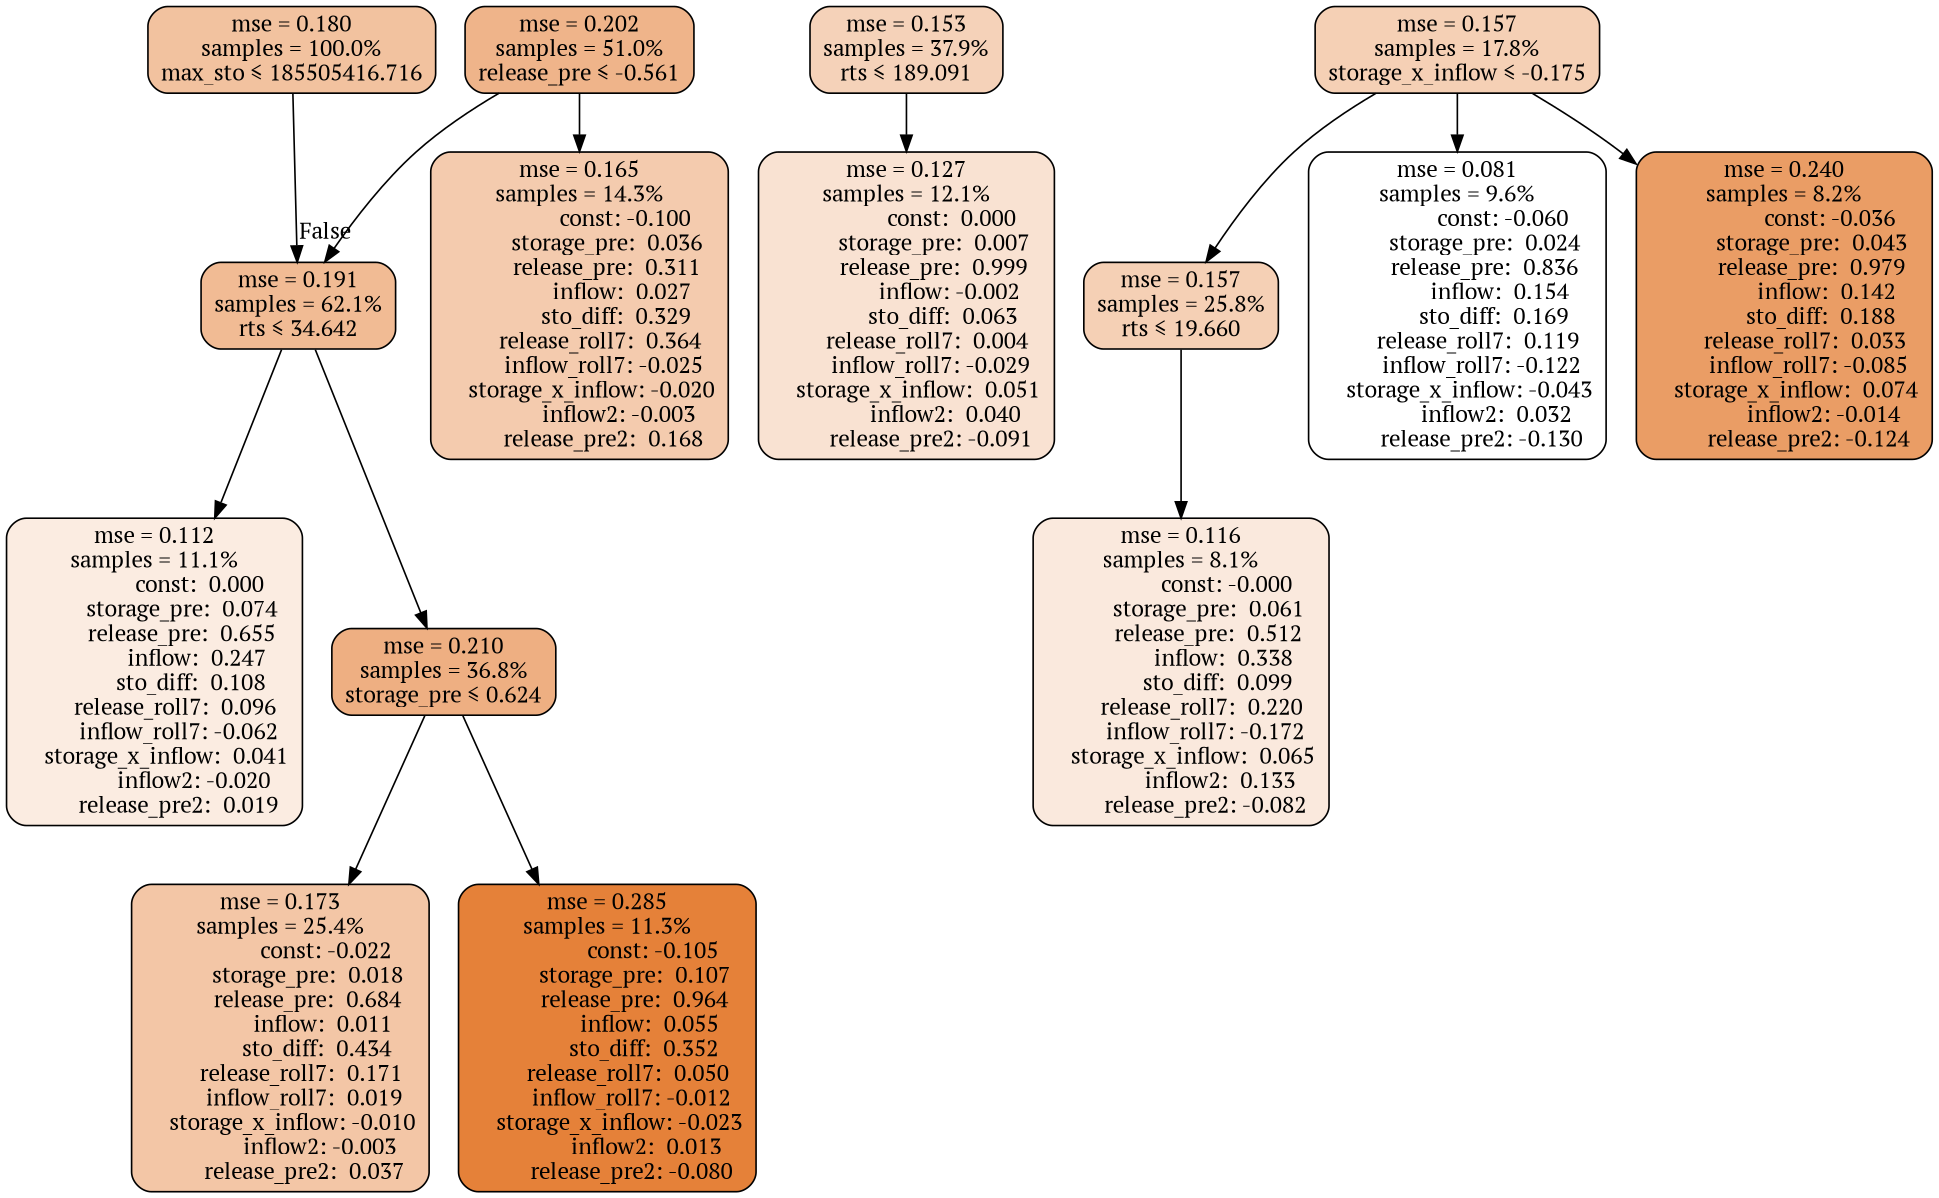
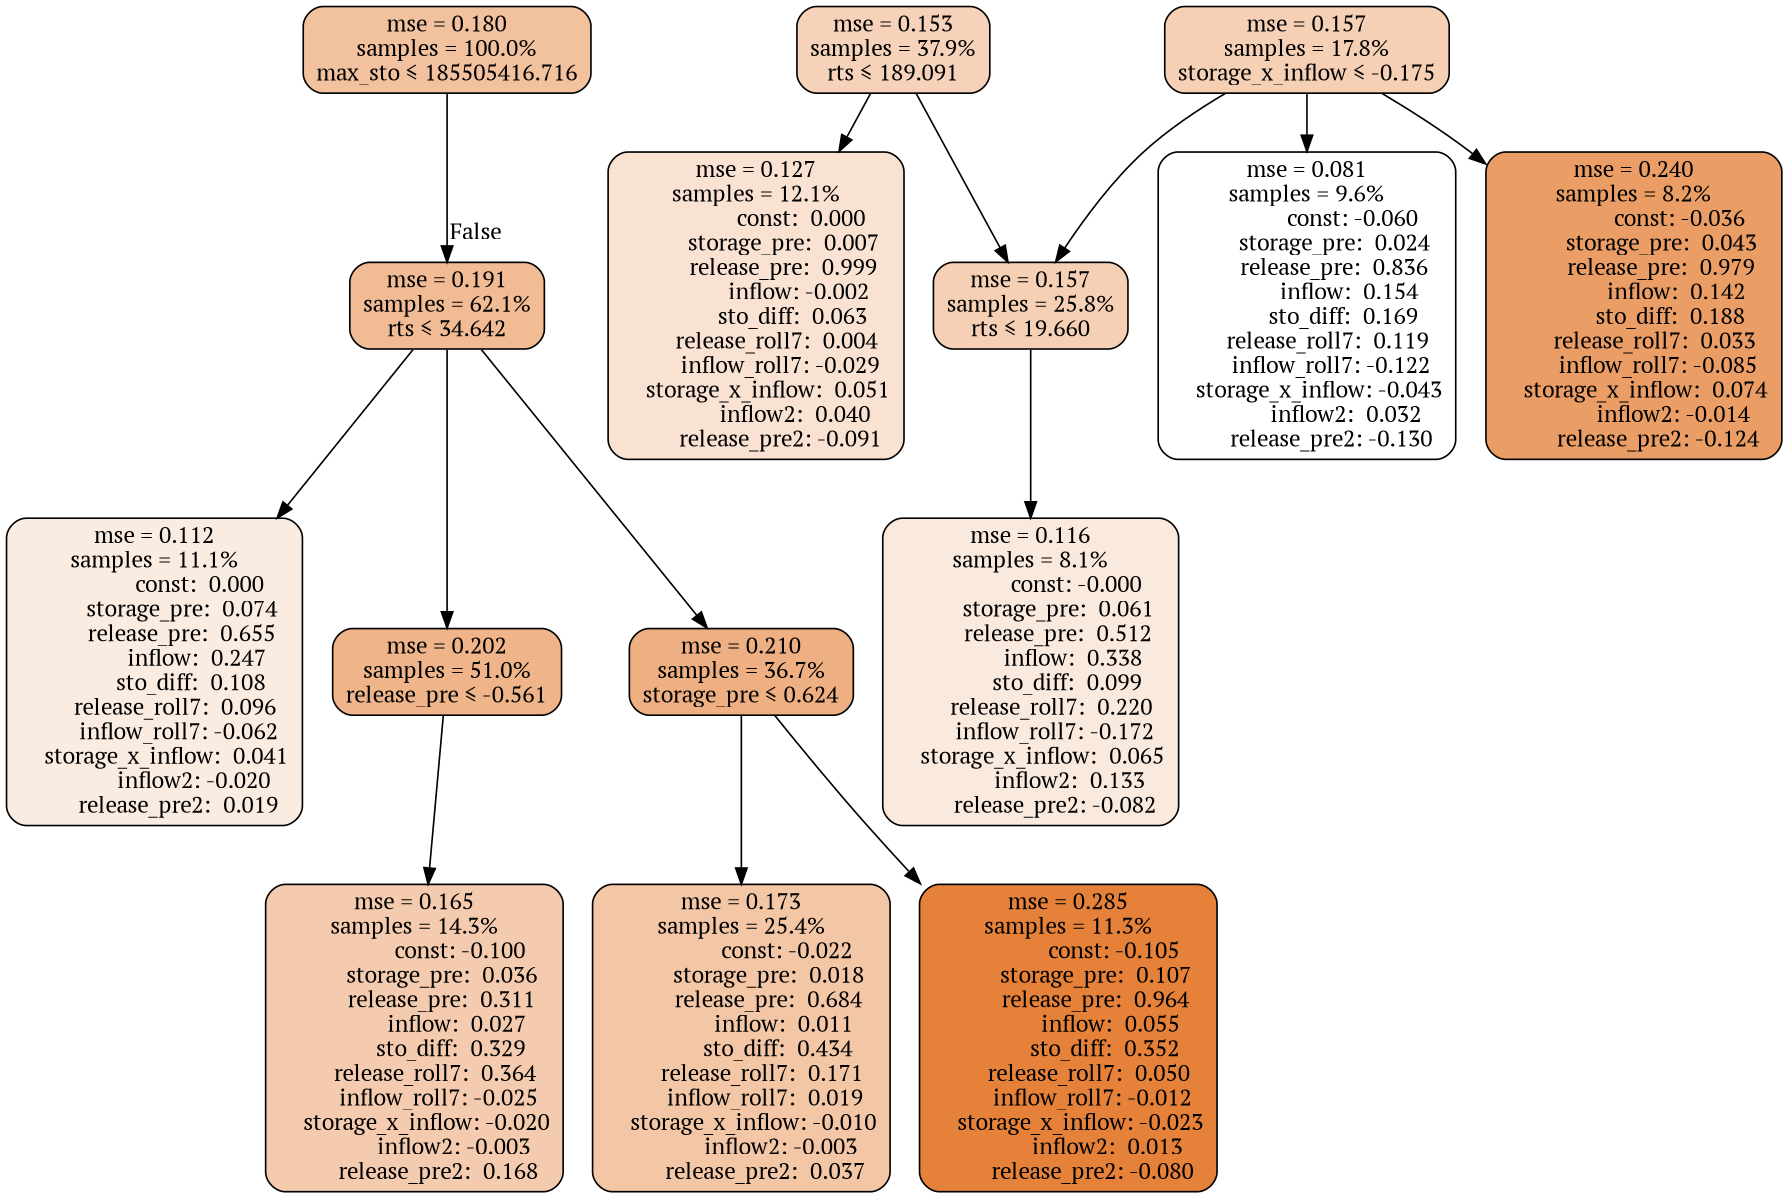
edge "mse = 0.202 samples = 51.0% release_pre ≤ -0.561" -> "mse = 0.191 samples = 62.1% rts ≤ 34.642": reversed
edge "mse = 0.153 samples = 37.9% rts ≤ 189.091" -> "mse = 0.157 samples = 25.8% rts ≤ 19.660": added
node "mse = 0.210 samples = 36.8% storage_pre ≤ 0.624": label "mse = 0.210 samples = 36.8% storage_pre ≤ 0.624" -> "mse = 0.210 samples = 36.7% storage_pre ≤ 0.624"
